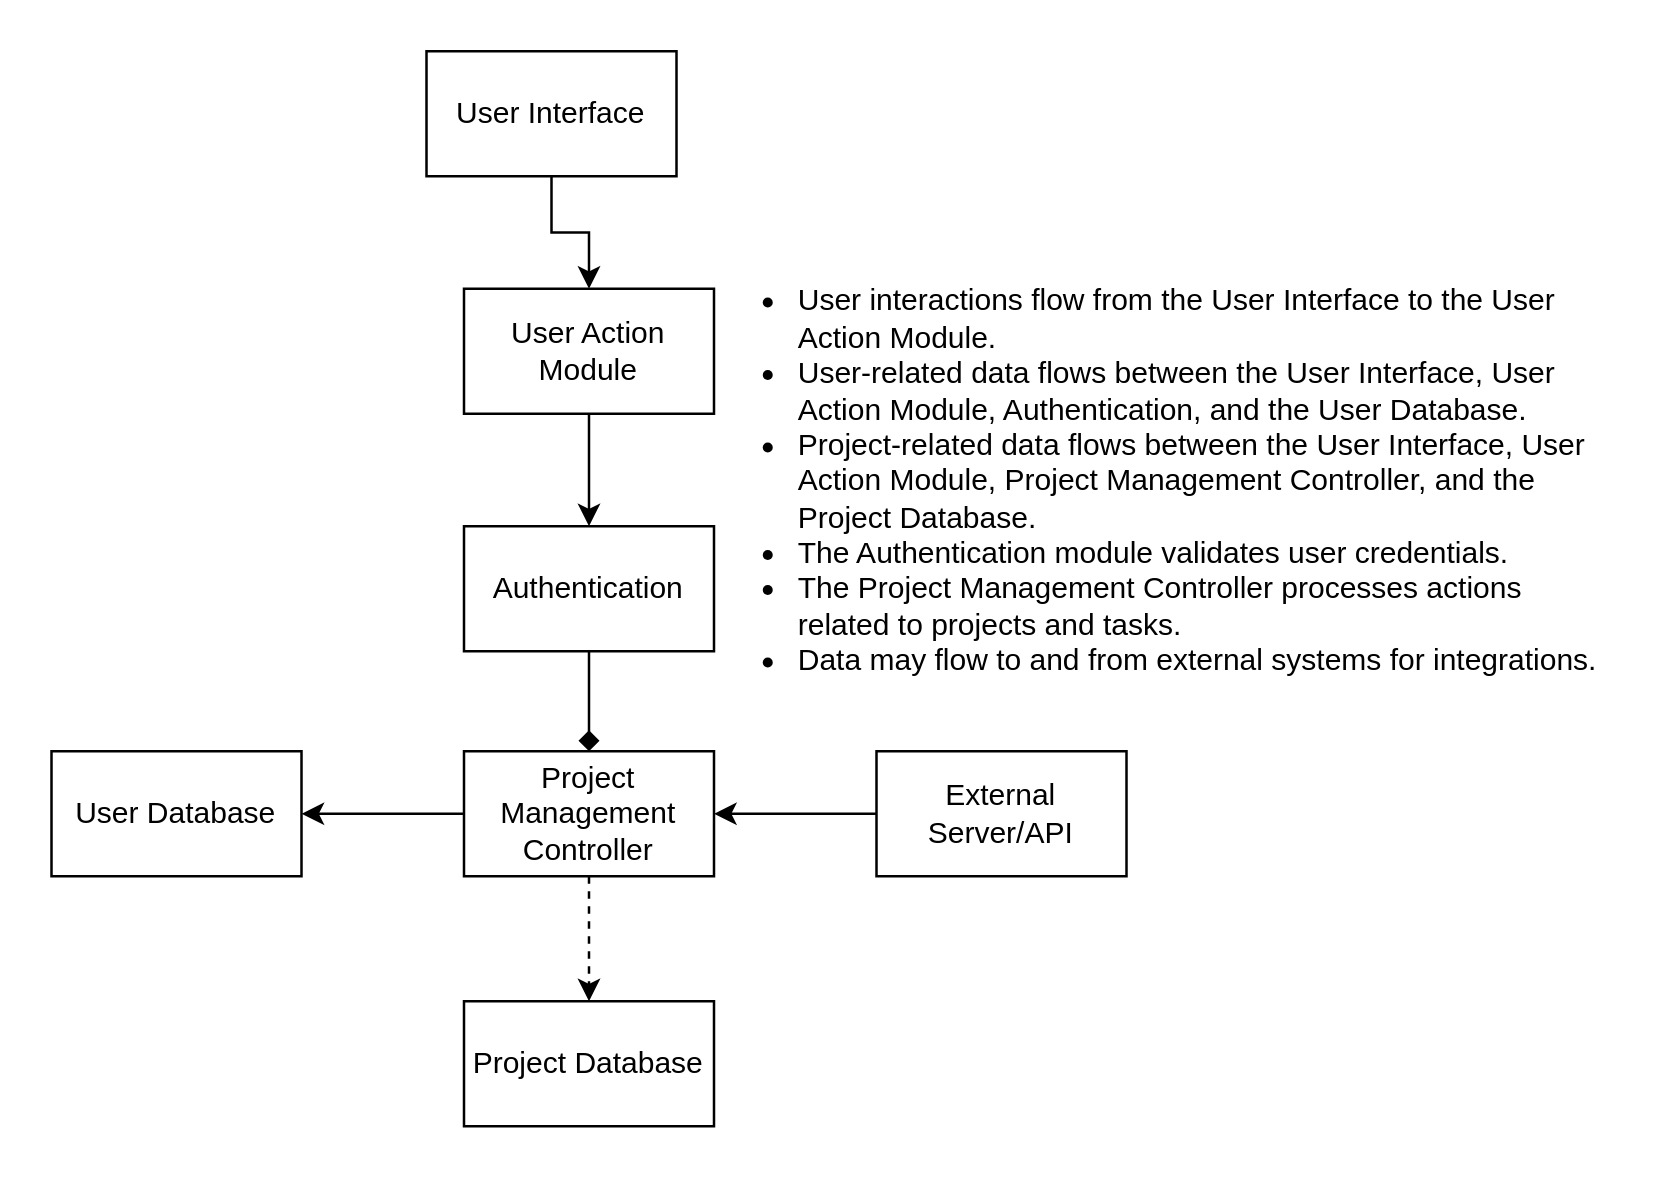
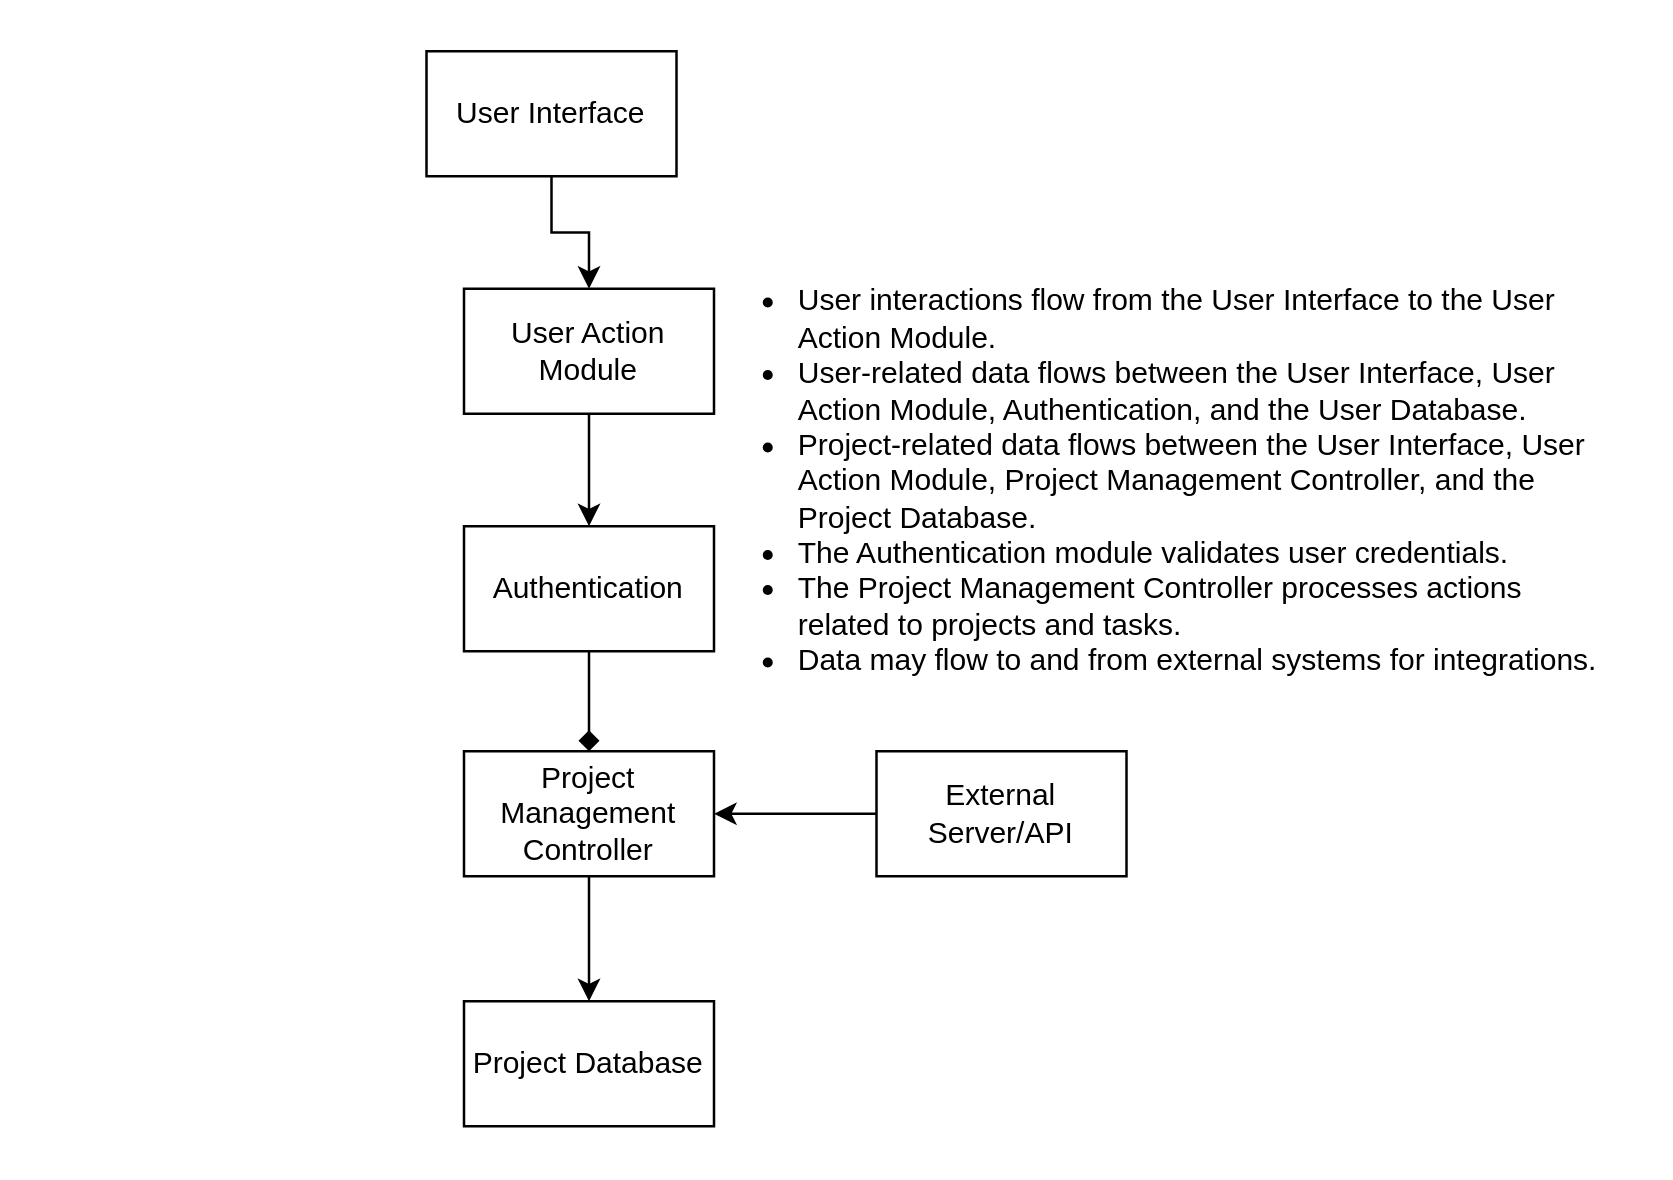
node "User Database": removed
edge "Project Management Controller" -> "User Database": removed
edge "Project Management Controller" -> "Project Database": style dashed -> solid
